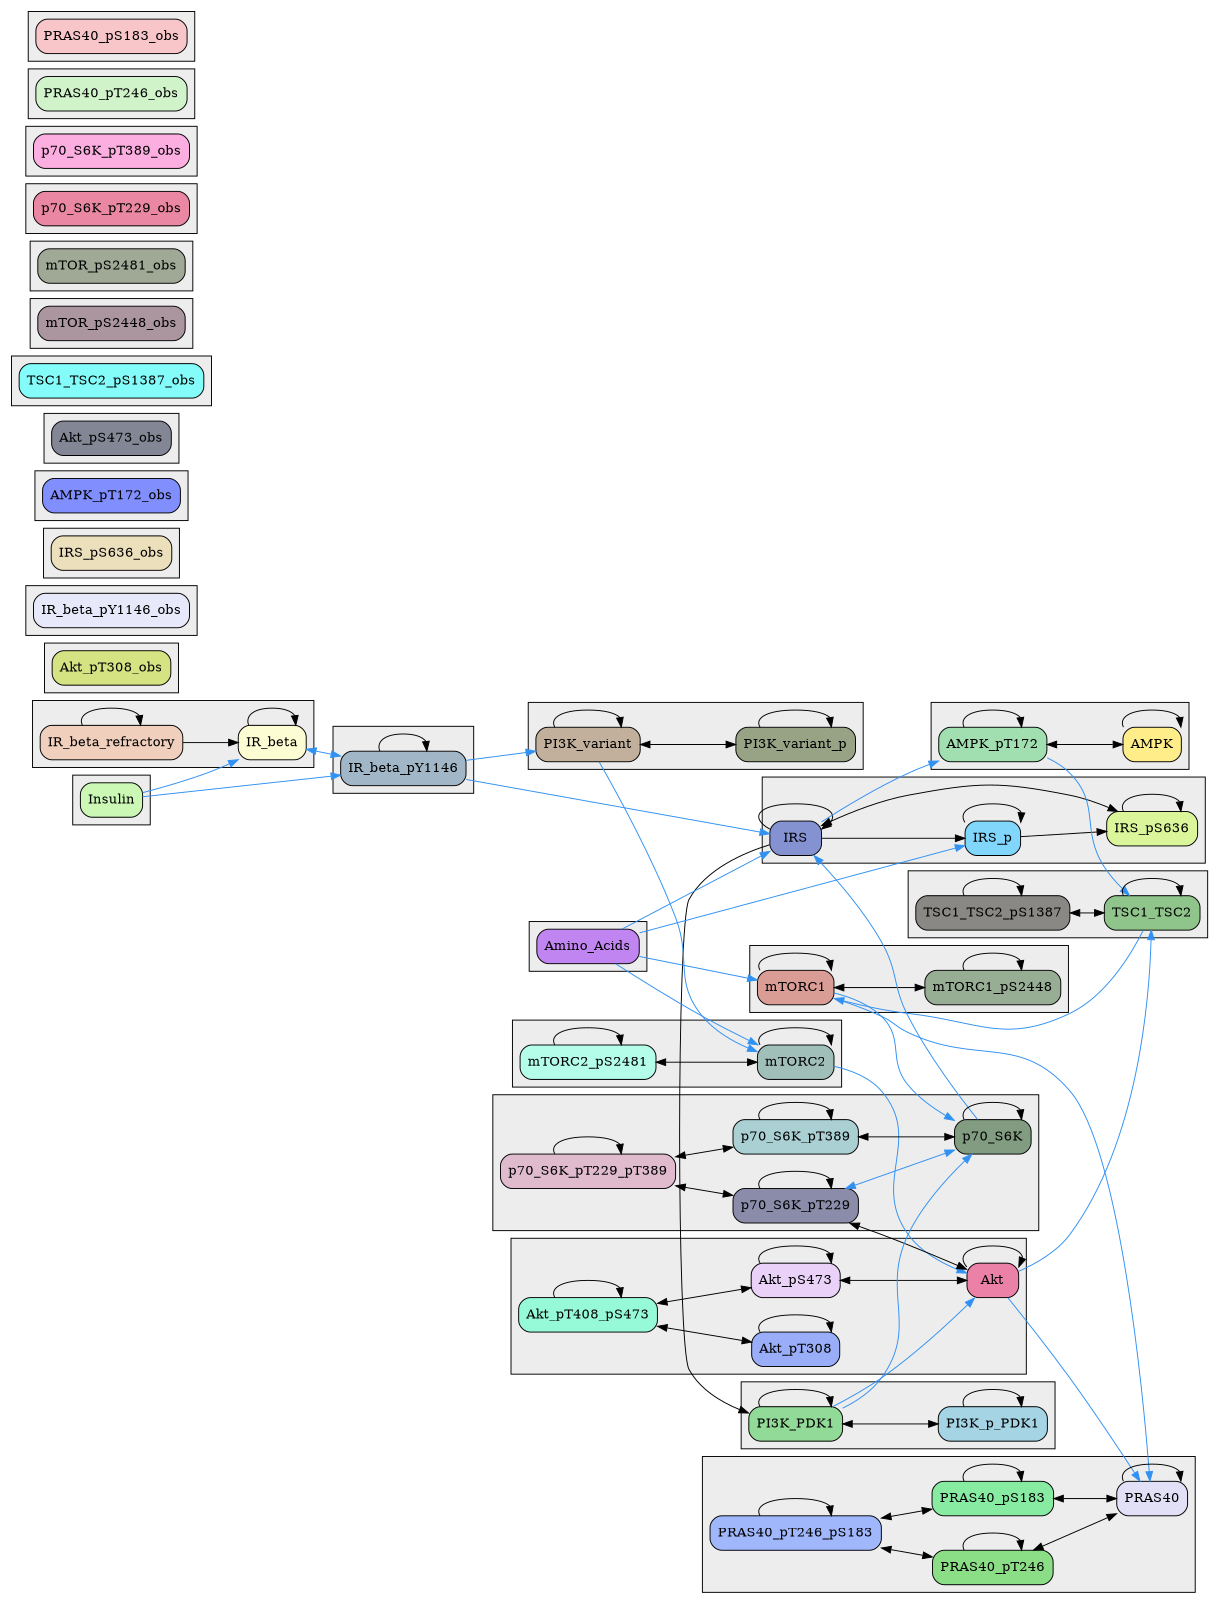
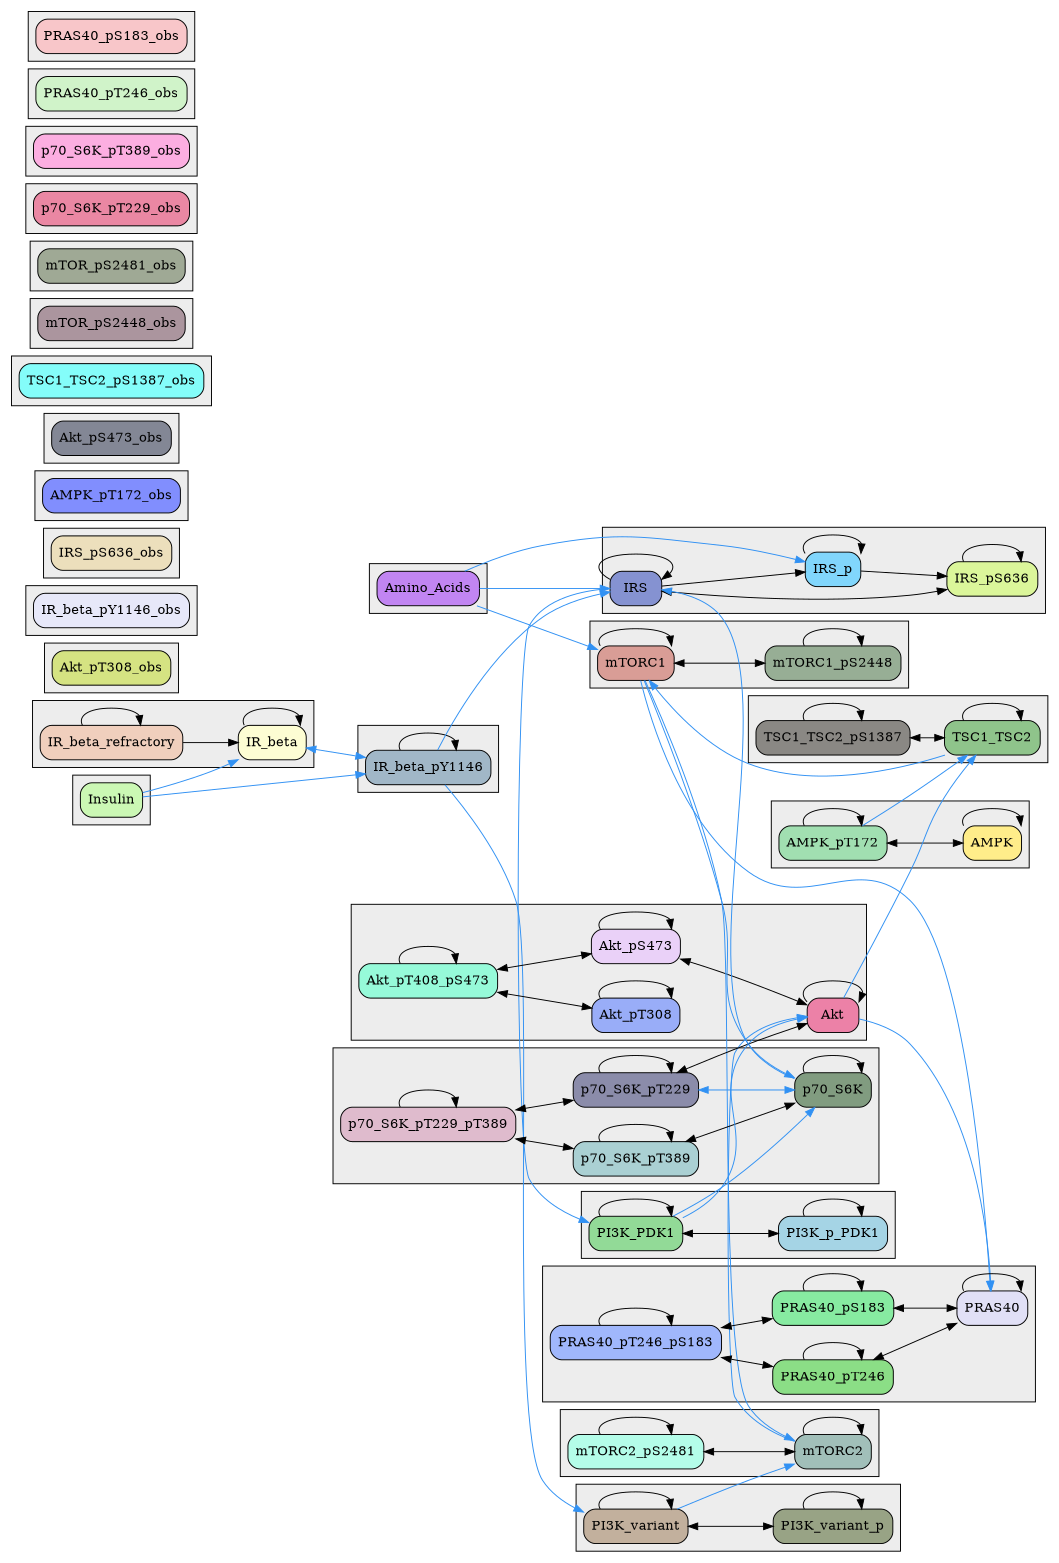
edge "IRS" -> "AMPK_pT172": removed
edge "Amino_Acids" -> "mTORC2": now "mTORC1" -> "mTORC2"
edge "IRS" -> "PI3K_PDK1": color black -> #3191f3
